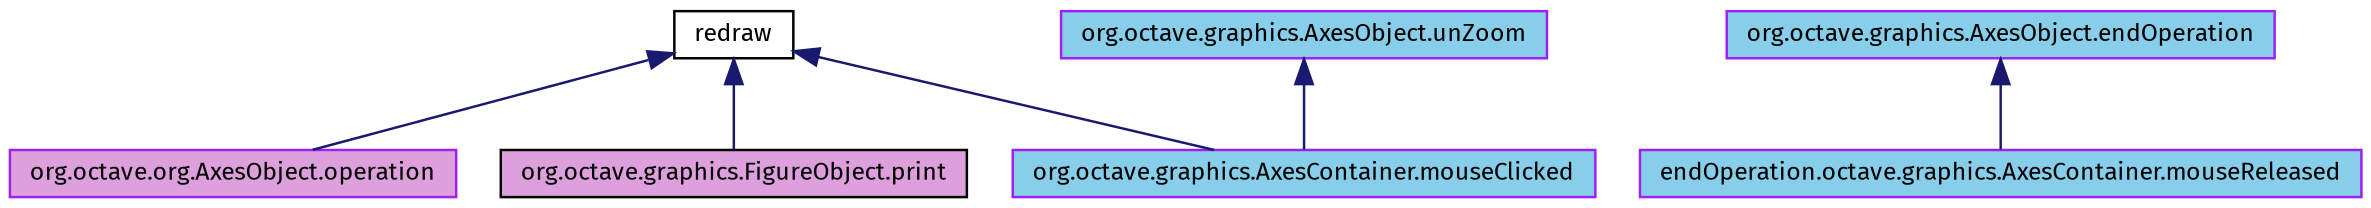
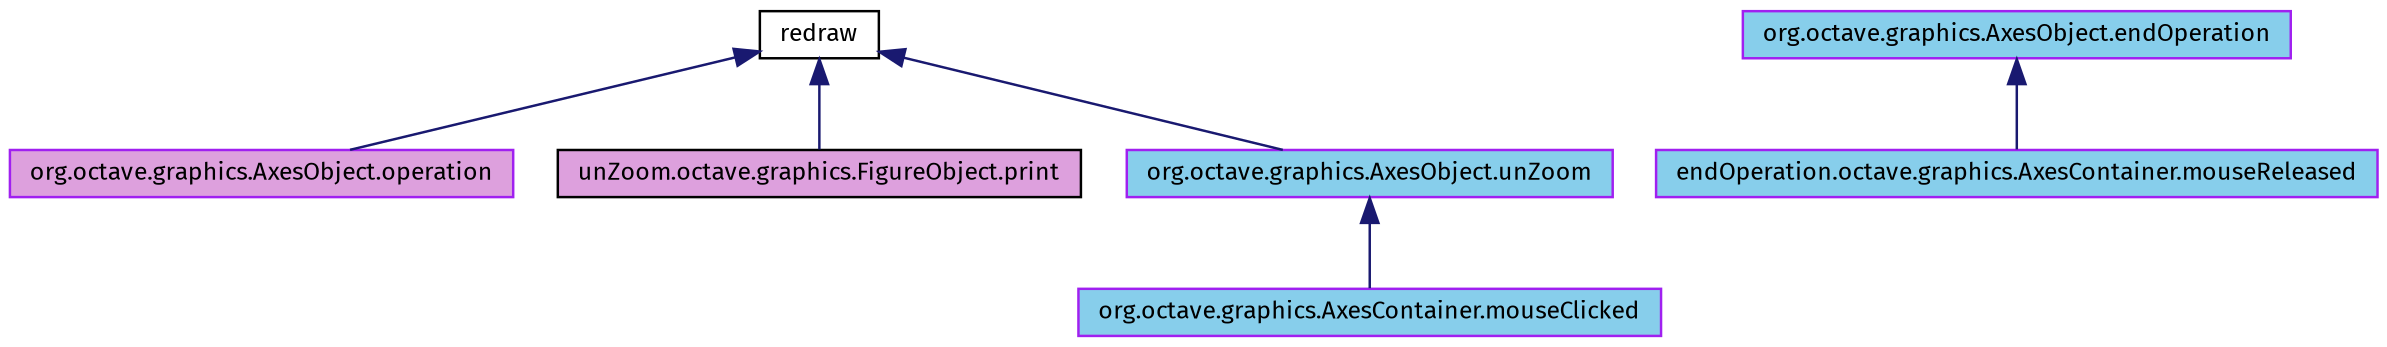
edge "org.octave.graphics.AxesContainer.mouseClicked" -> "redraw": now "org.octave.graphics.AxesObject.unZoom" -> "redraw"
node "org.octave.org.AxesObject.operation": label "org.octave.org.AxesObject.operation" -> "org.octave.graphics.AxesObject.operation"
node "org.octave.graphics.FigureObject.print": label "org.octave.graphics.FigureObject.print" -> "unZoom.octave.graphics.FigureObject.print"
